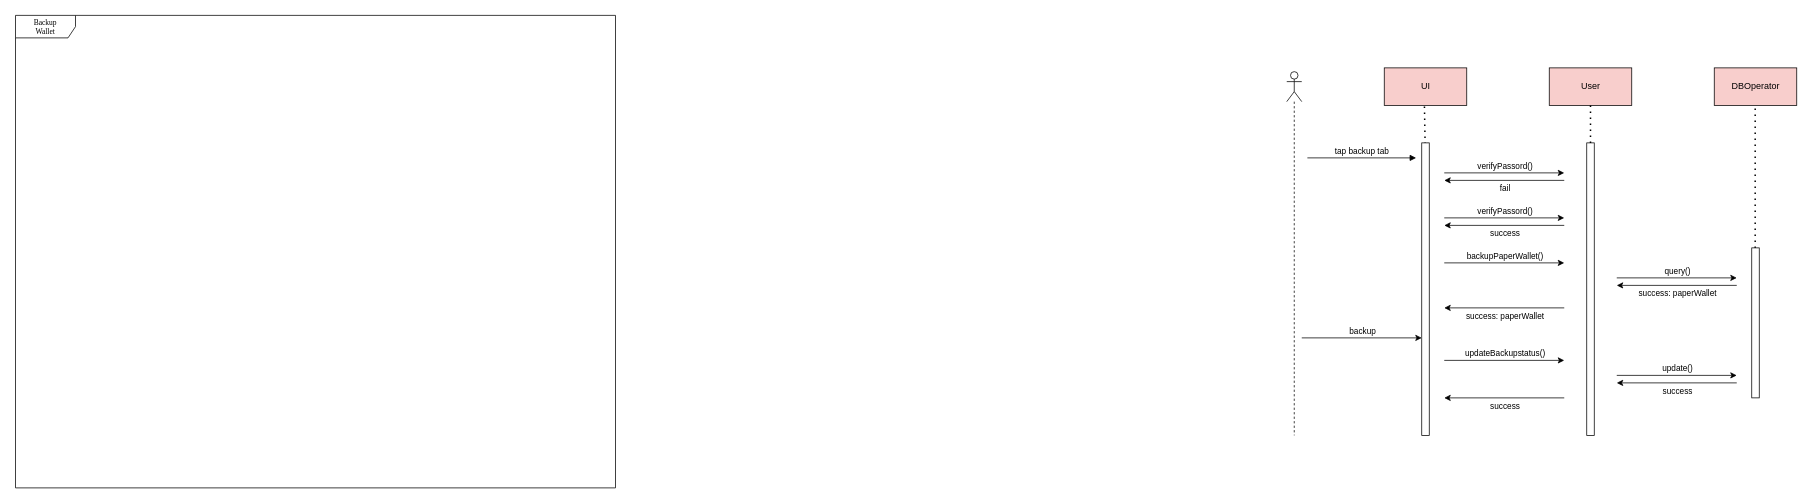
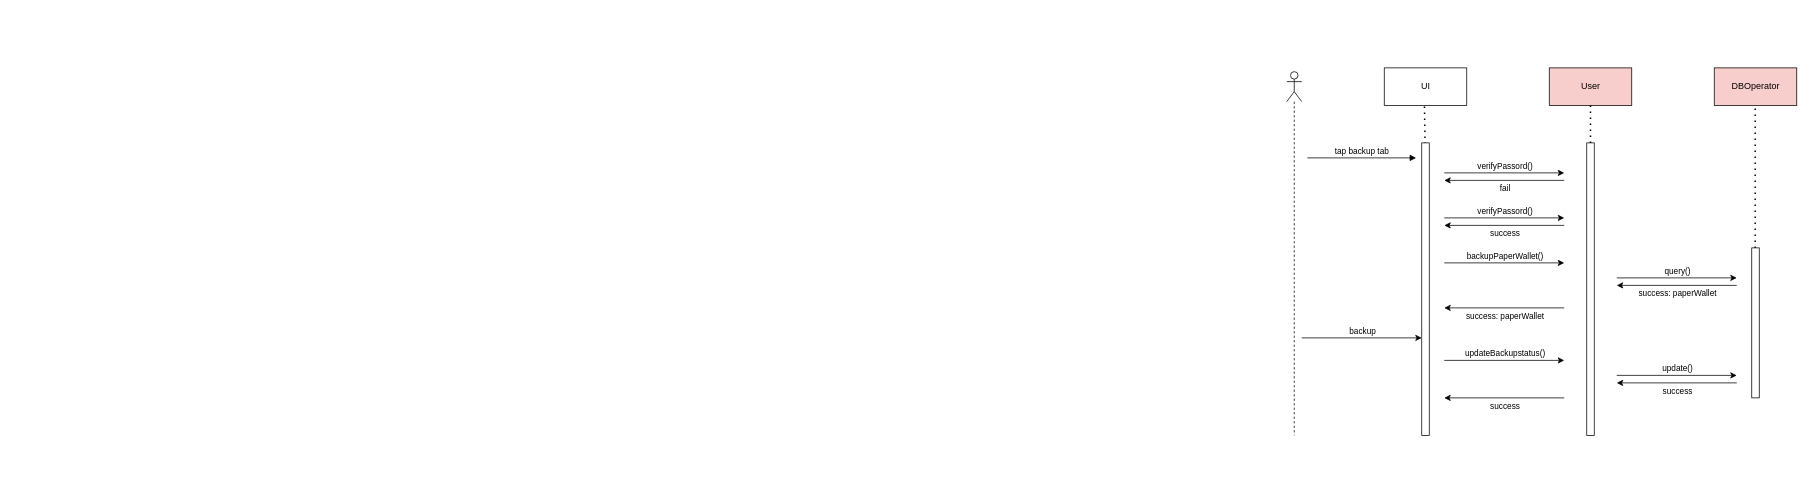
node "UI": fillcolor #f8cecc -> #ffffff
node "Backup Wallet": removed
